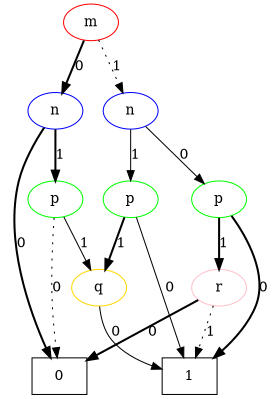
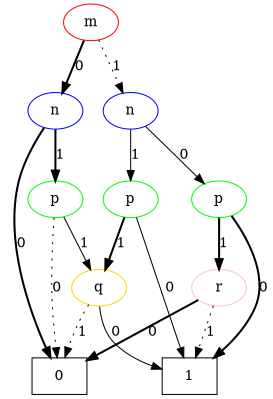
edge "q" -> "0": added, label "1"
